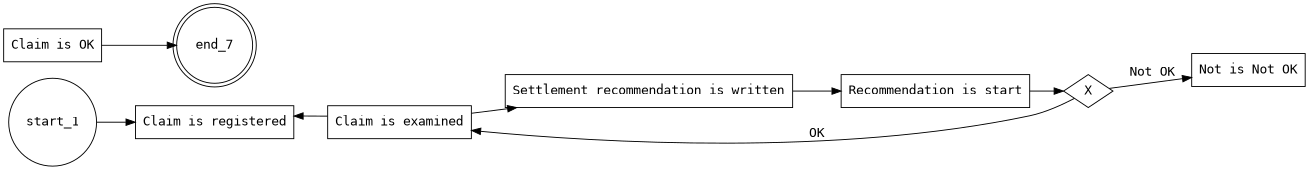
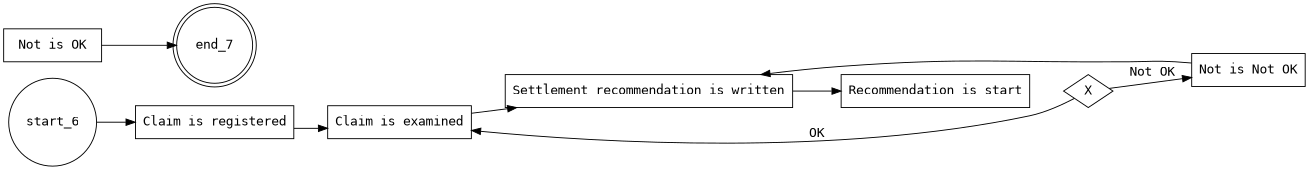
node "Claim is OK": label "Claim is OK" -> "Not is OK"
edge "Not is Not OK" -> "Settlement recommendation is written": added
edge "Recommendation is start" -> "X": removed
edge "Claim is examined" -> "Claim is registered": reversed
node "start_1": label "start_1" -> "start_6"
